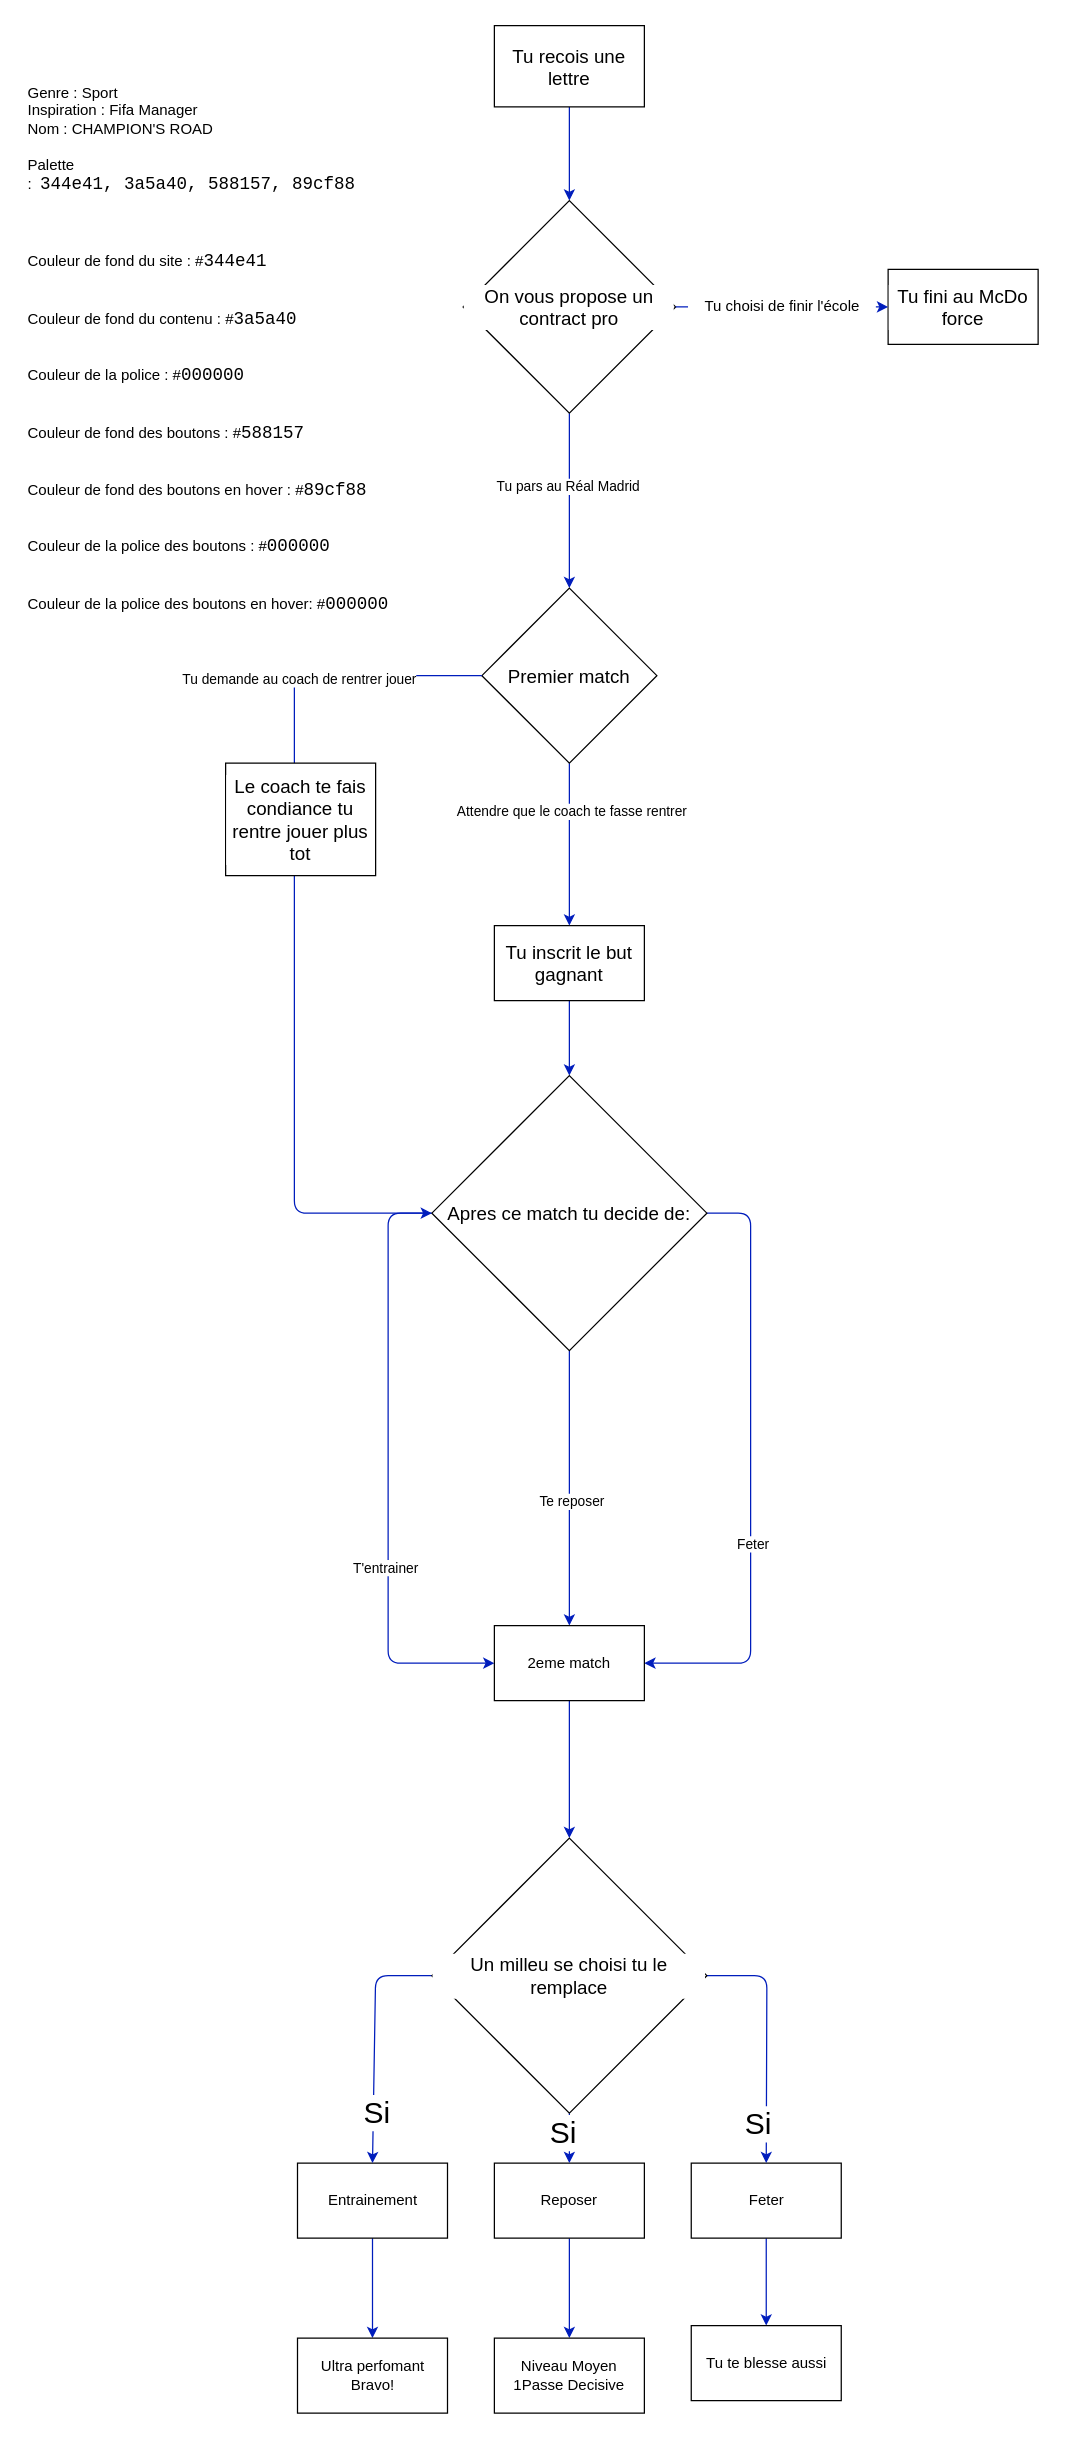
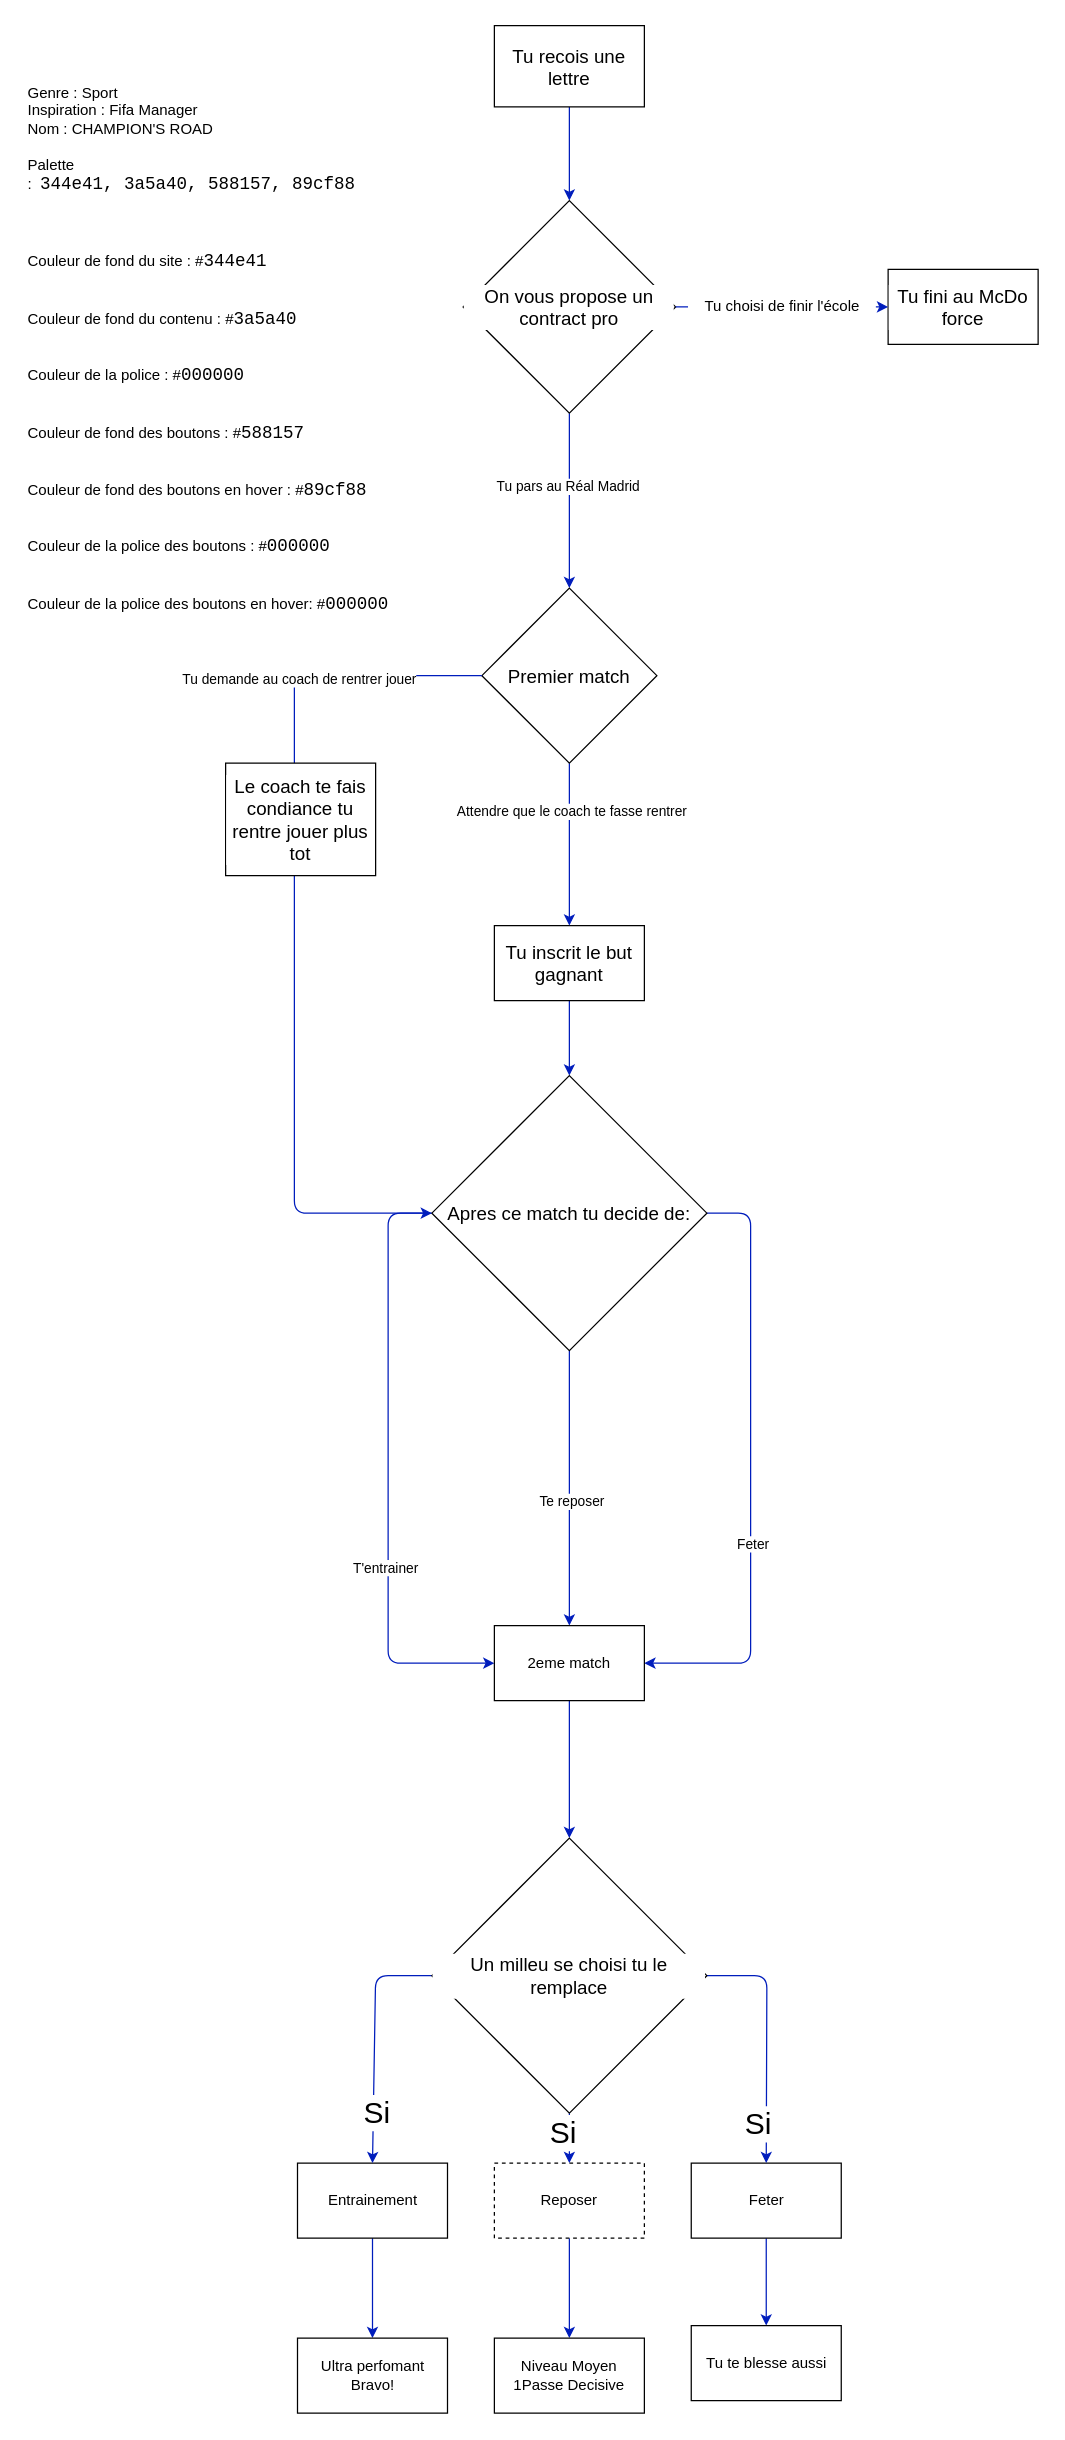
node "Reposer": style solid -> dashed
